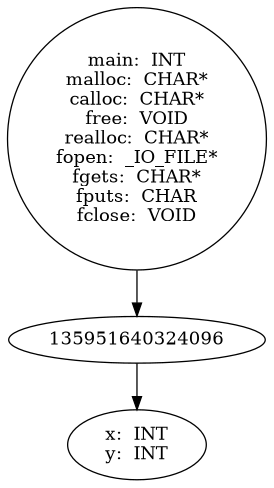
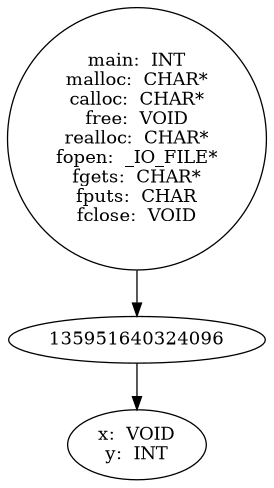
node "x:  INT y:  INT": label "x:  INT y:  INT" -> "x:  VOID y:  INT"
